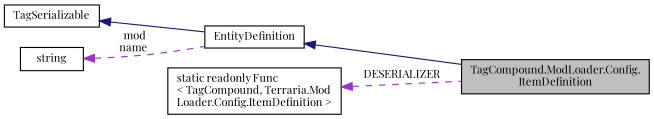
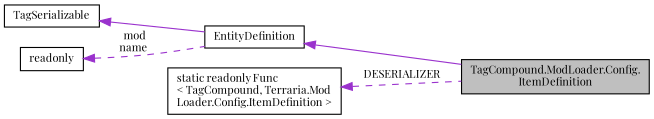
edge "EntityDefinition" -> "TagSerializable": color midnightblue -> darkorchid3
edge "TagCompound.ModLoader.Config. ItemDefinition" -> "EntityDefinition": color midnightblue -> darkorchid3
node "string": label "string" -> "readonly"
